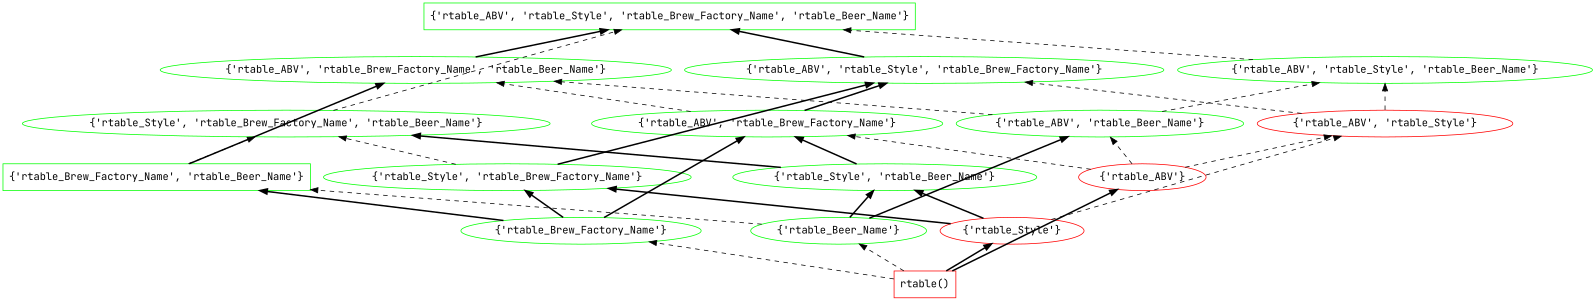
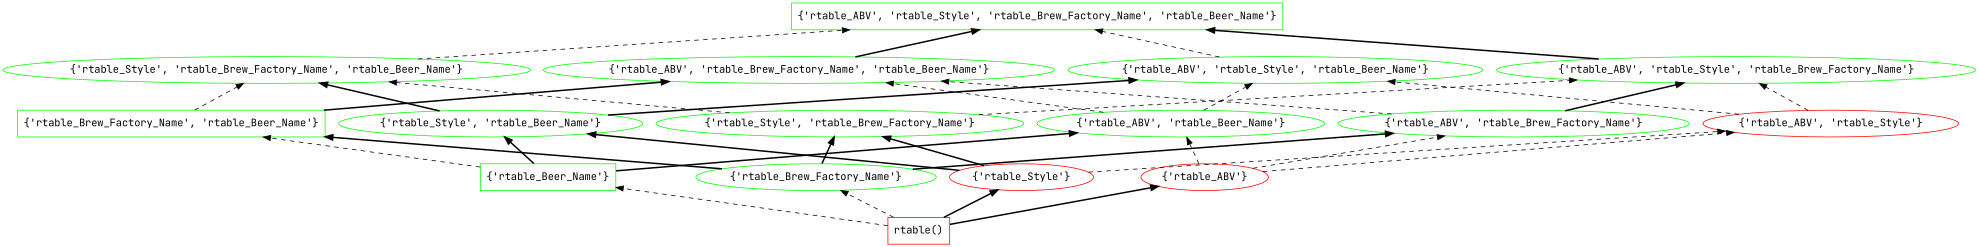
edge "{'rtable_Style', 'rtable_Brew_Factory_Name'}" -> "{'rtable_ABV', 'rtable_Style', 'rtable_Brew_Factory_Name'}": style bold -> dashed
edge "{'rtable_Style', 'rtable_Beer_Name'}" -> "{'rtable_ABV', 'rtable_Brew_Factory_Name'}": now "{'rtable_Style', 'rtable_Beer_Name'}" -> "{'rtable_ABV', 'rtable_Style', 'rtable_Beer_Name'}"
node "{'rtable_Beer_Name'}": shape ellipse -> box
